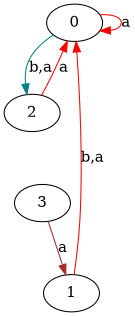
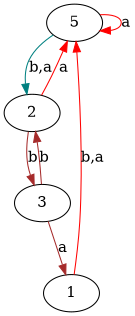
node "0": label "0" -> "5"
edge "2" -> "3": added, label "b"
edge "3" -> "2": added, label "b"
